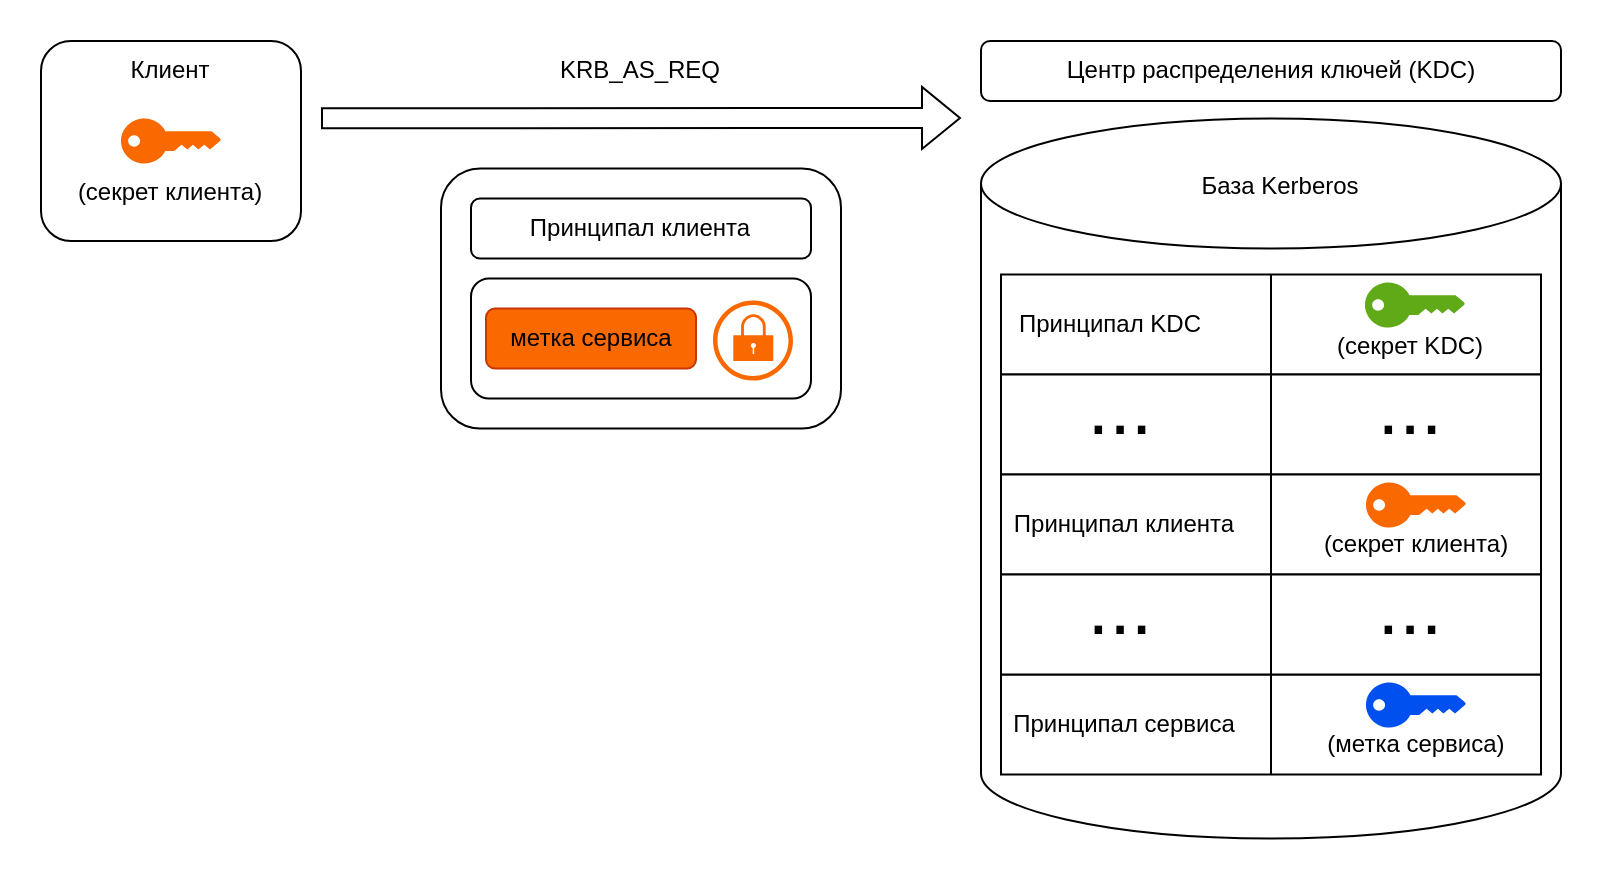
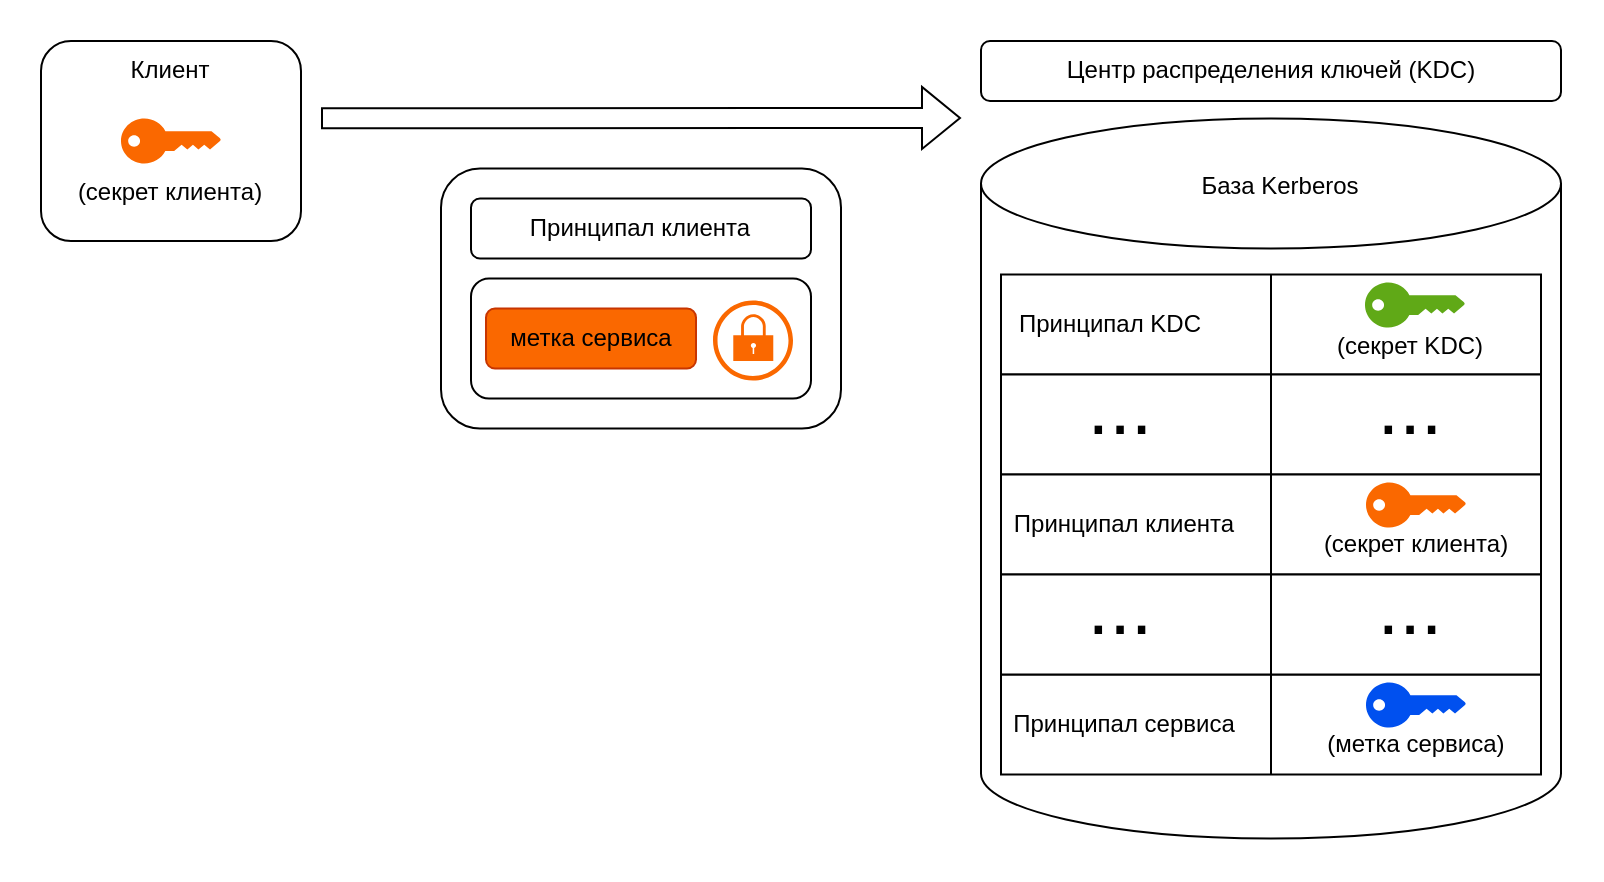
node "KRB_AS_REQ": removed
